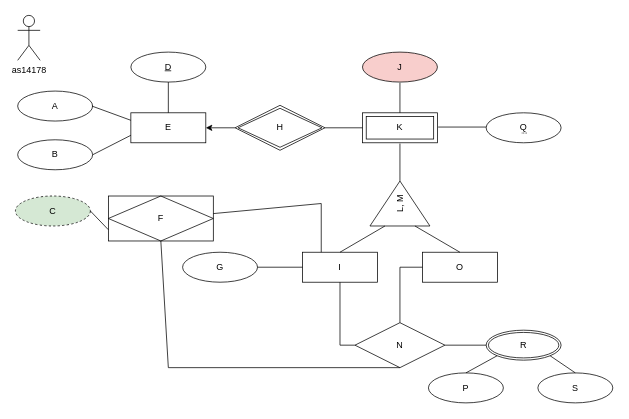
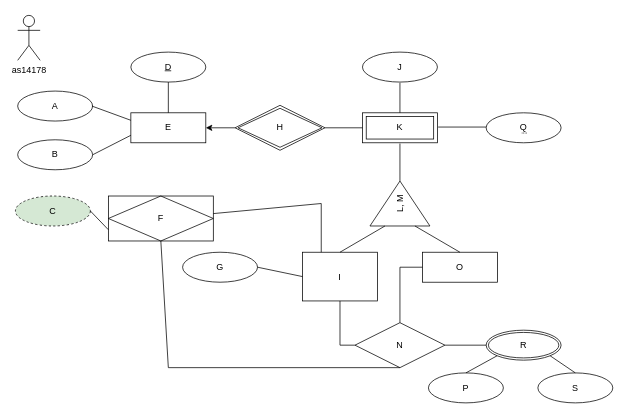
node "J": fillcolor #f8cecc -> #ffffff
node "I": size 75x30 -> 75x49
